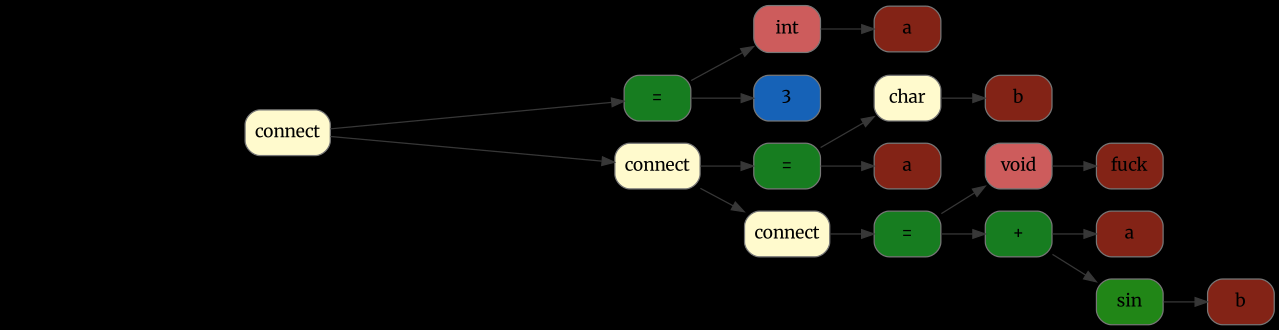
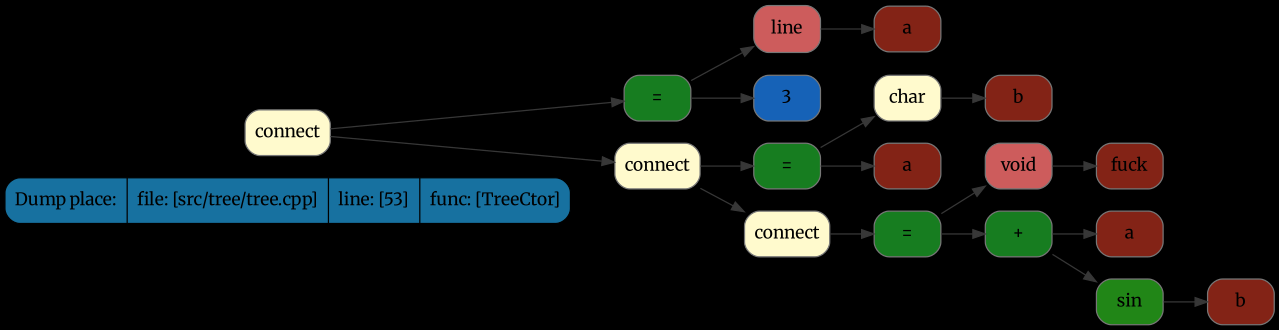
node "int": label "int" -> "line"
node "Dump place:": added
